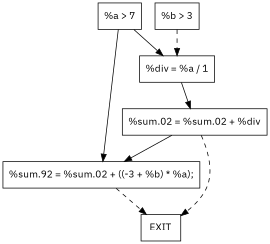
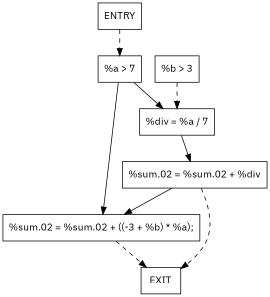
node "ENTRY": added
node "%div = %a / 1": label "%div = %a / 1" -> "%div = %a / 7"
node "%sum.92 = %sum.02 + ((-3 + %b) * %a);": label "%sum.92 = %sum.02 + ((-3 + %b) * %a);" -> "%sum.02 = %sum.02 + ((-3 + %b) * %a);"
